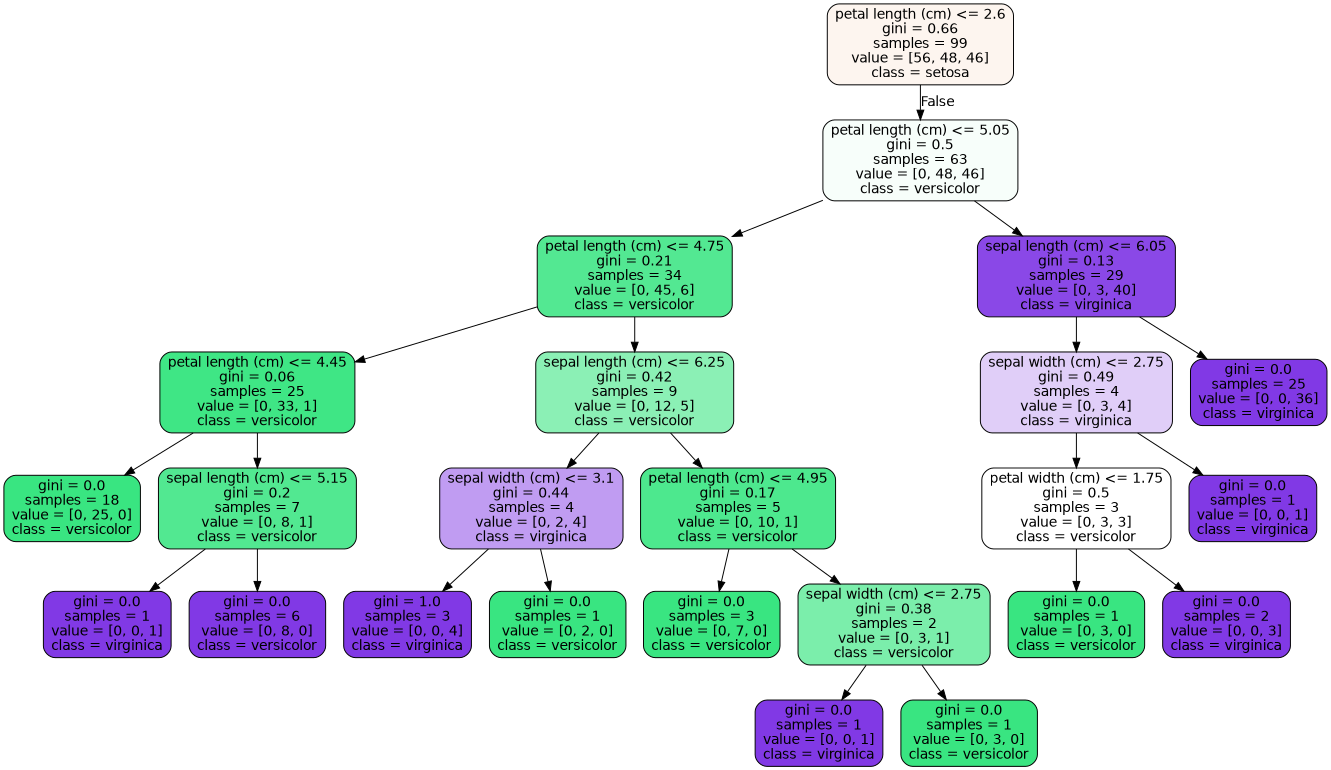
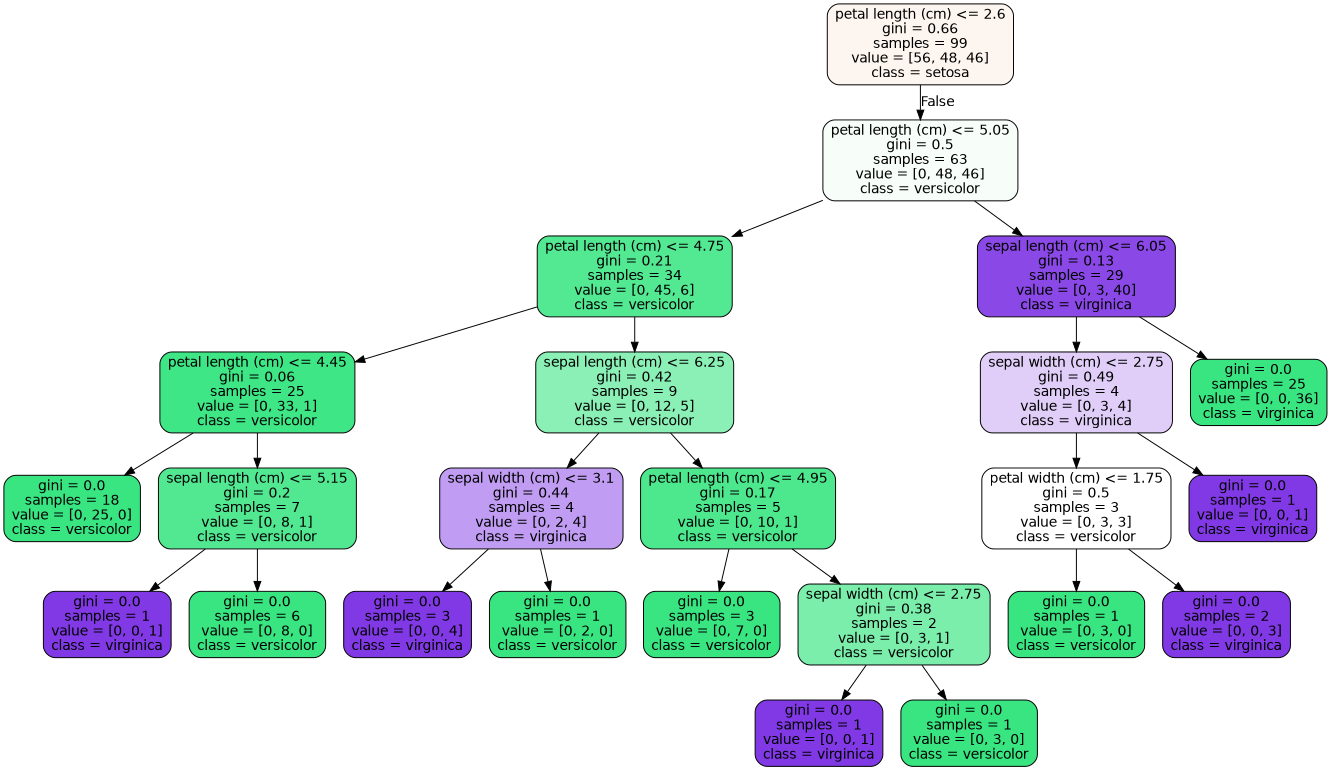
node "gini = 0.0 samples = 25 value = [0, 0, 36] class = virginica": fillcolor #8139e5 -> #39e581
node "gini = 0.0 samples = 6 value = [0, 8, 0] class = versicolor": fillcolor #8139e5 -> #39e581
node "gini = 1.0 samples = 3 value = [0, 0, 4] class = virginica": label "gini = 1.0 samples = 3 value = [0, 0, 4] class = virginica" -> "gini = 0.0 samples = 3 value = [0, 0, 4] class = virginica"
